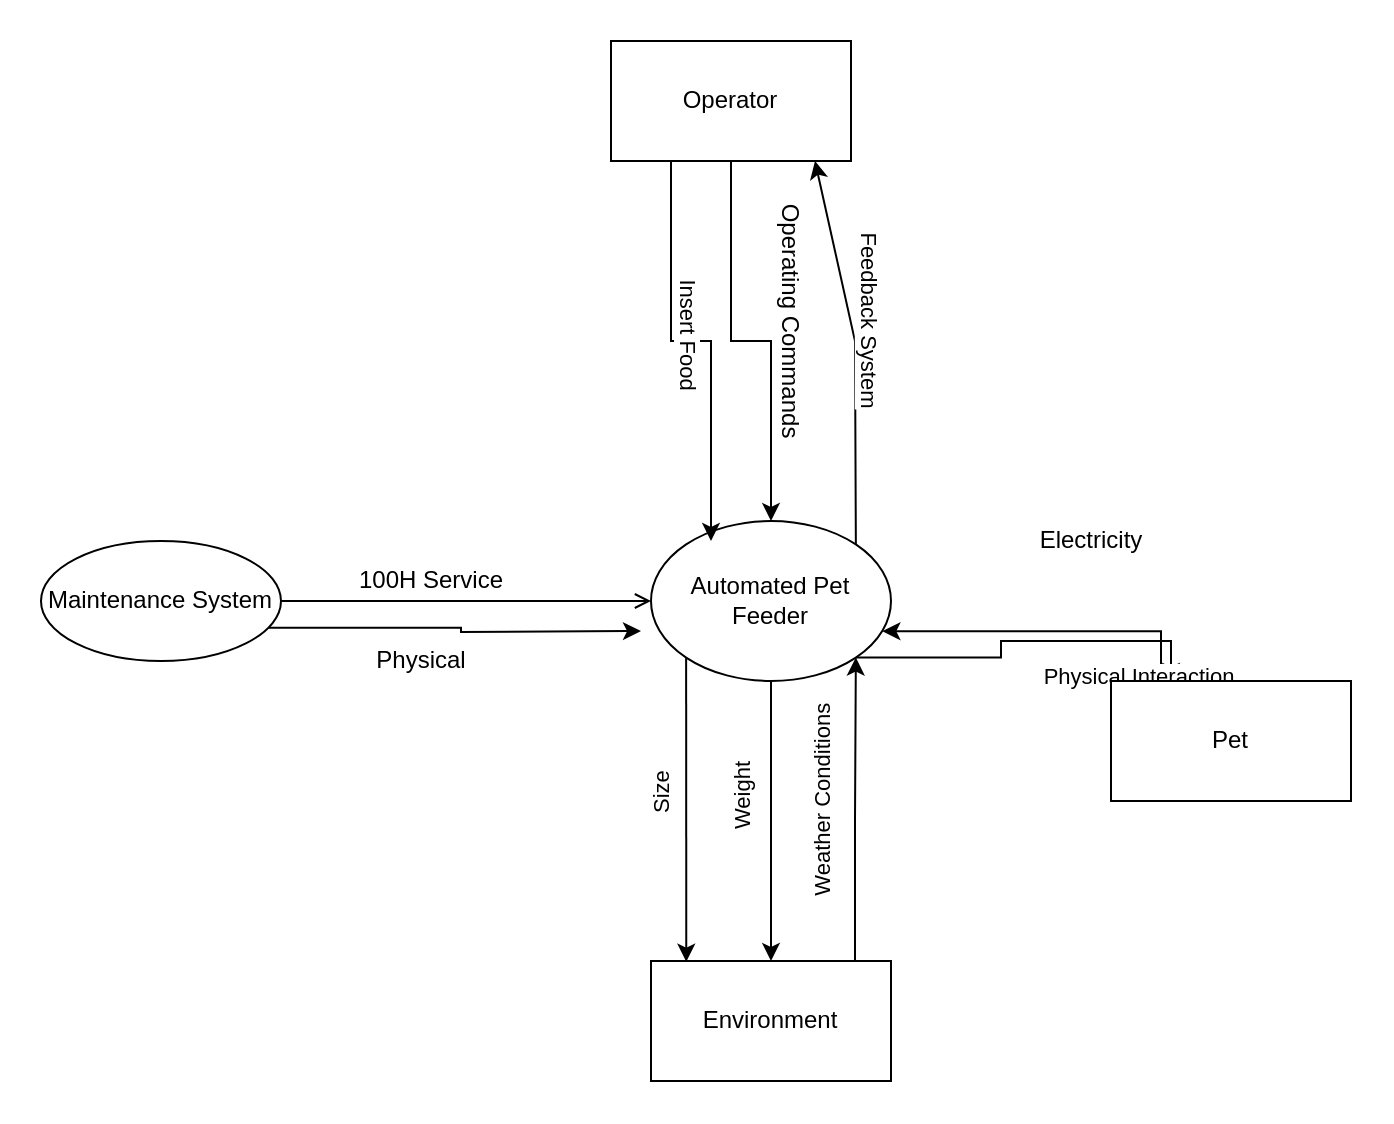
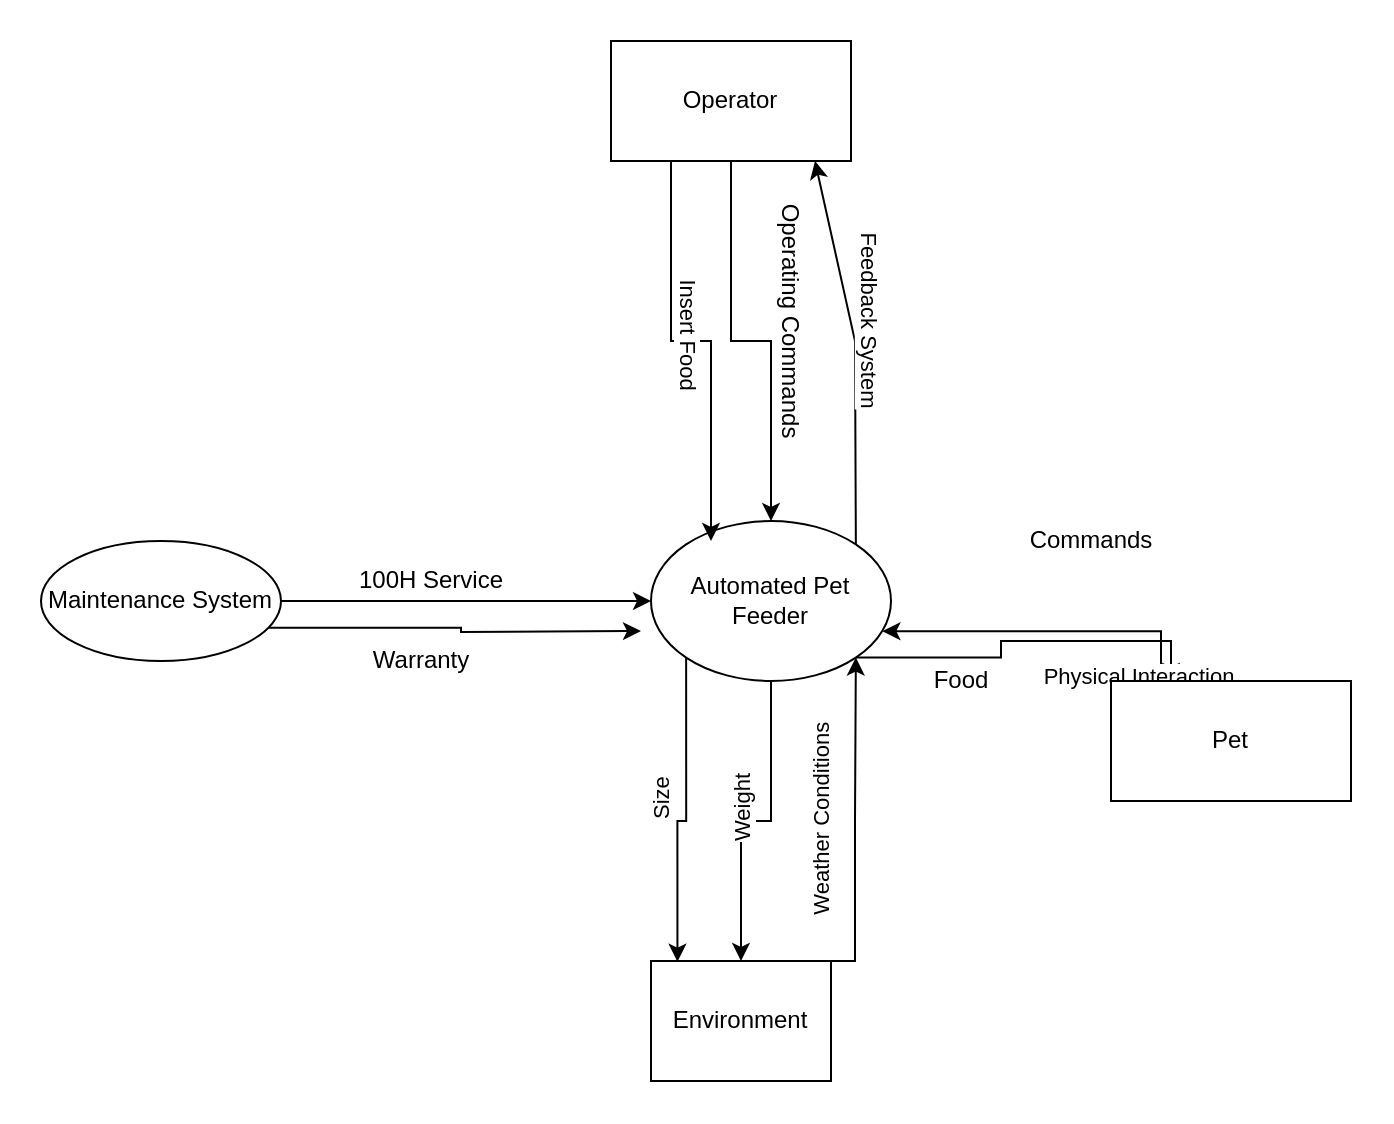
node "Electricity": label "Electricity" -> "Commands"
edge "Maintenance System" -> "Automated Pet Feeder": arrowhead open -> classic
node "Physical": label "Physical" -> "Warranty"
node "Food": added
node "Environment": size 240x120 -> 180x120
